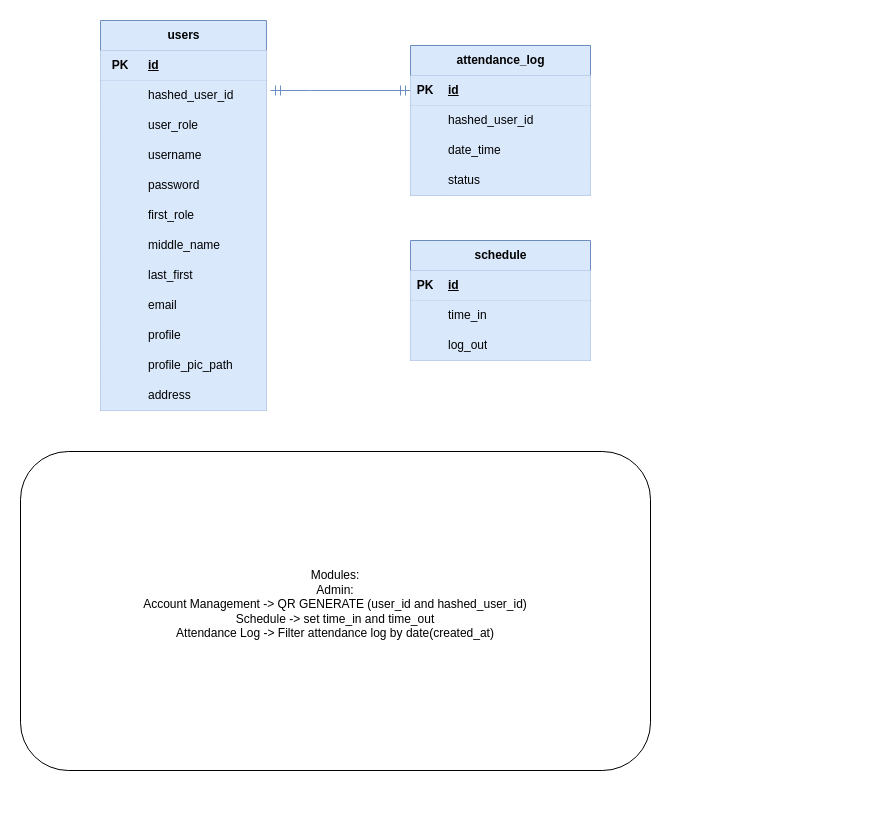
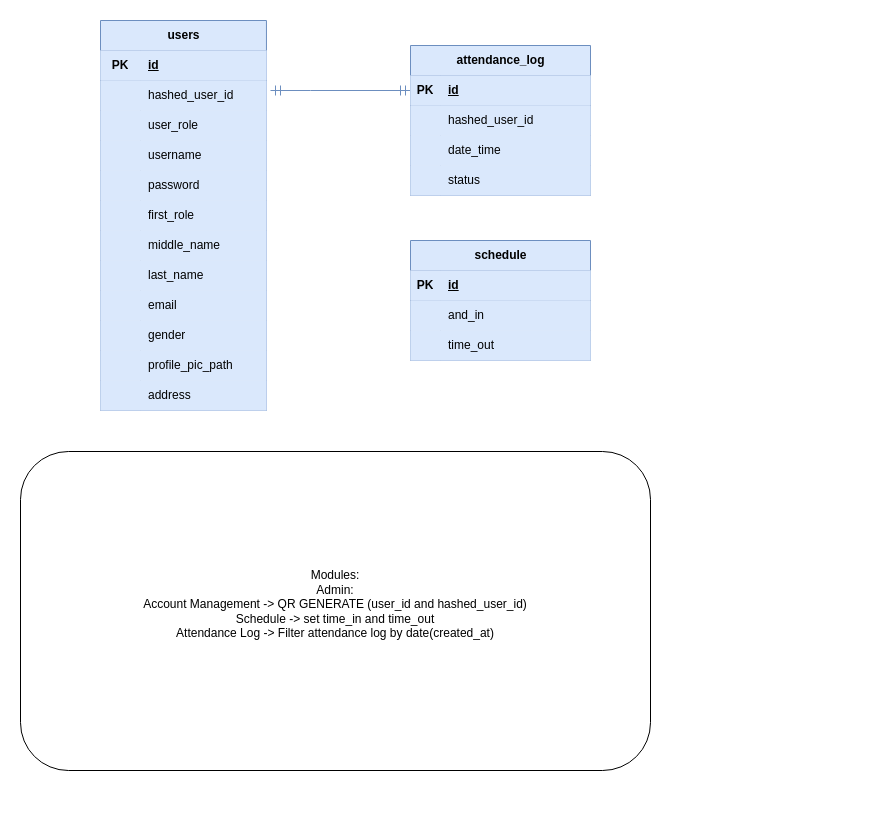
node "last_first": label "last_first" -> "last_name"
node "time_in": label "time_in" -> "and_in"
node "profile": label "profile" -> "gender"
node "log_out": label "log_out" -> "time_out"
